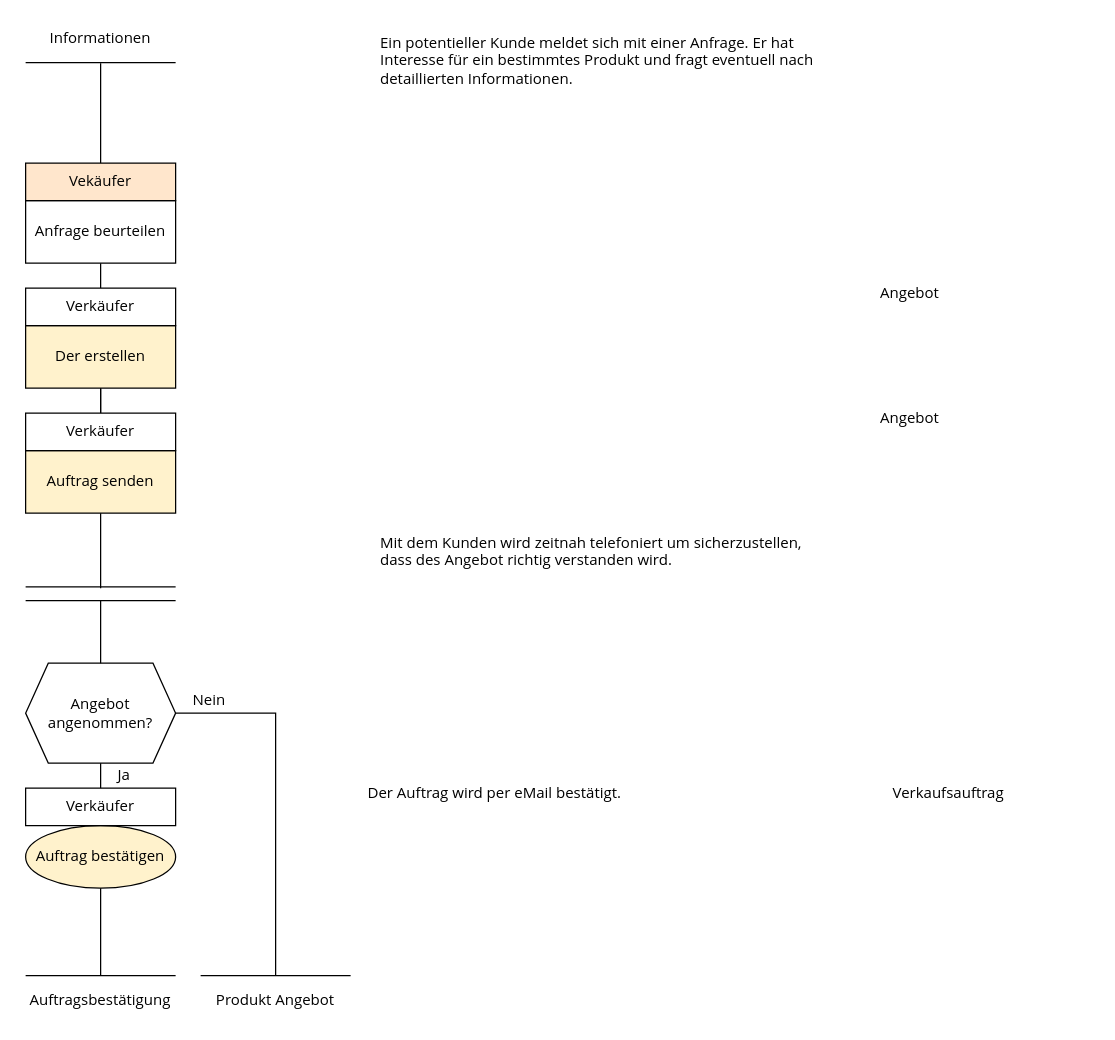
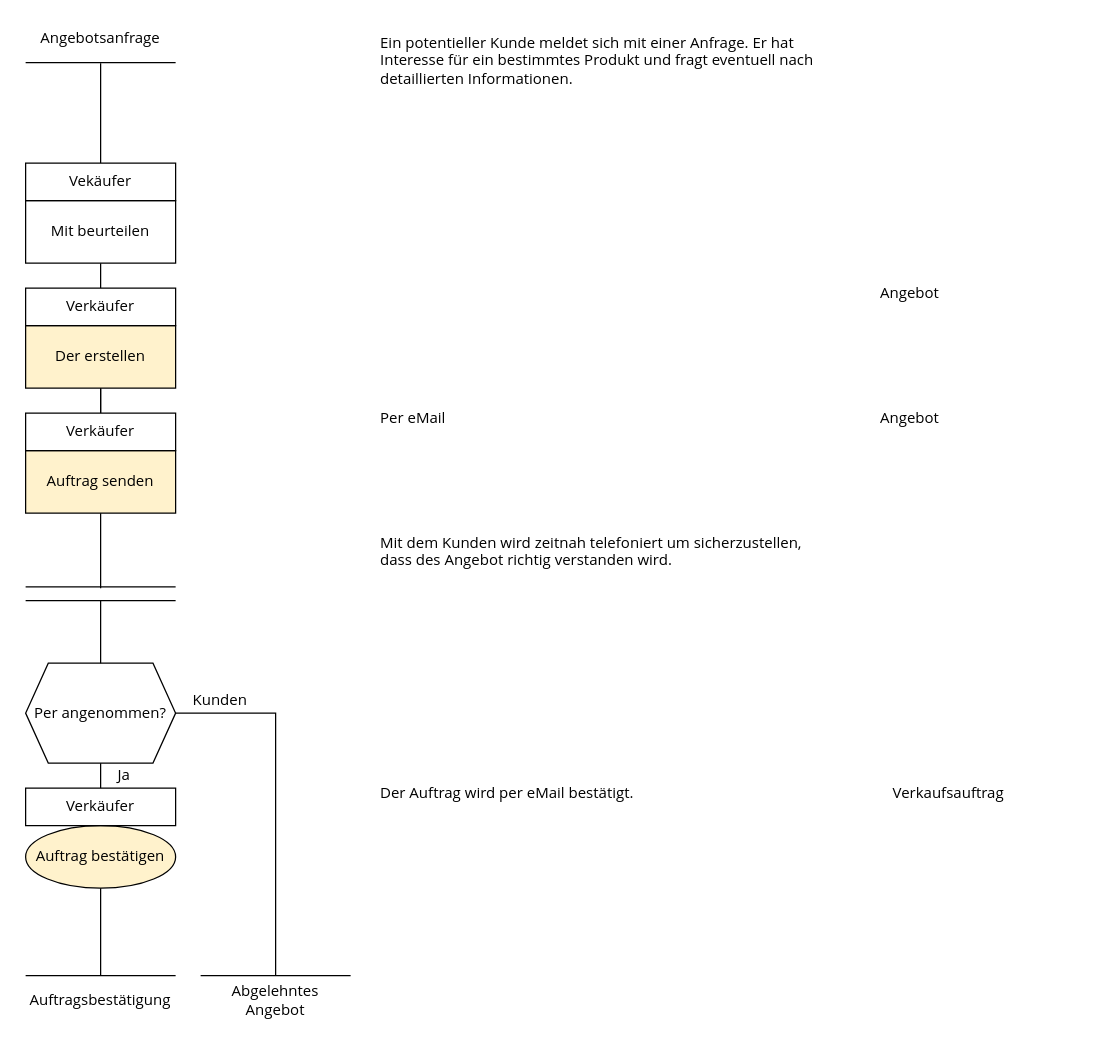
node "Informationen": label "Informationen" -> "Angebotsanfrage"
node "Vekäufer": fillcolor #ffe6cc -> #ffffff
node "Anfrage beurteilen": label "Anfrage beurteilen" -> "Mit beurteilen"
node "Per eMail": added
node "Nein": label "Nein" -> "Kunden"
node "Angebot angenommen?": label "Angebot angenommen?" -> "Per angenommen?"
node "Der Auftrag wird per eMail bestätigt.": moved (588, 838) -> (601, 838)
node "Produkt Angebot": label "Produkt Angebot" -> "Abgelehntes Angebot"
